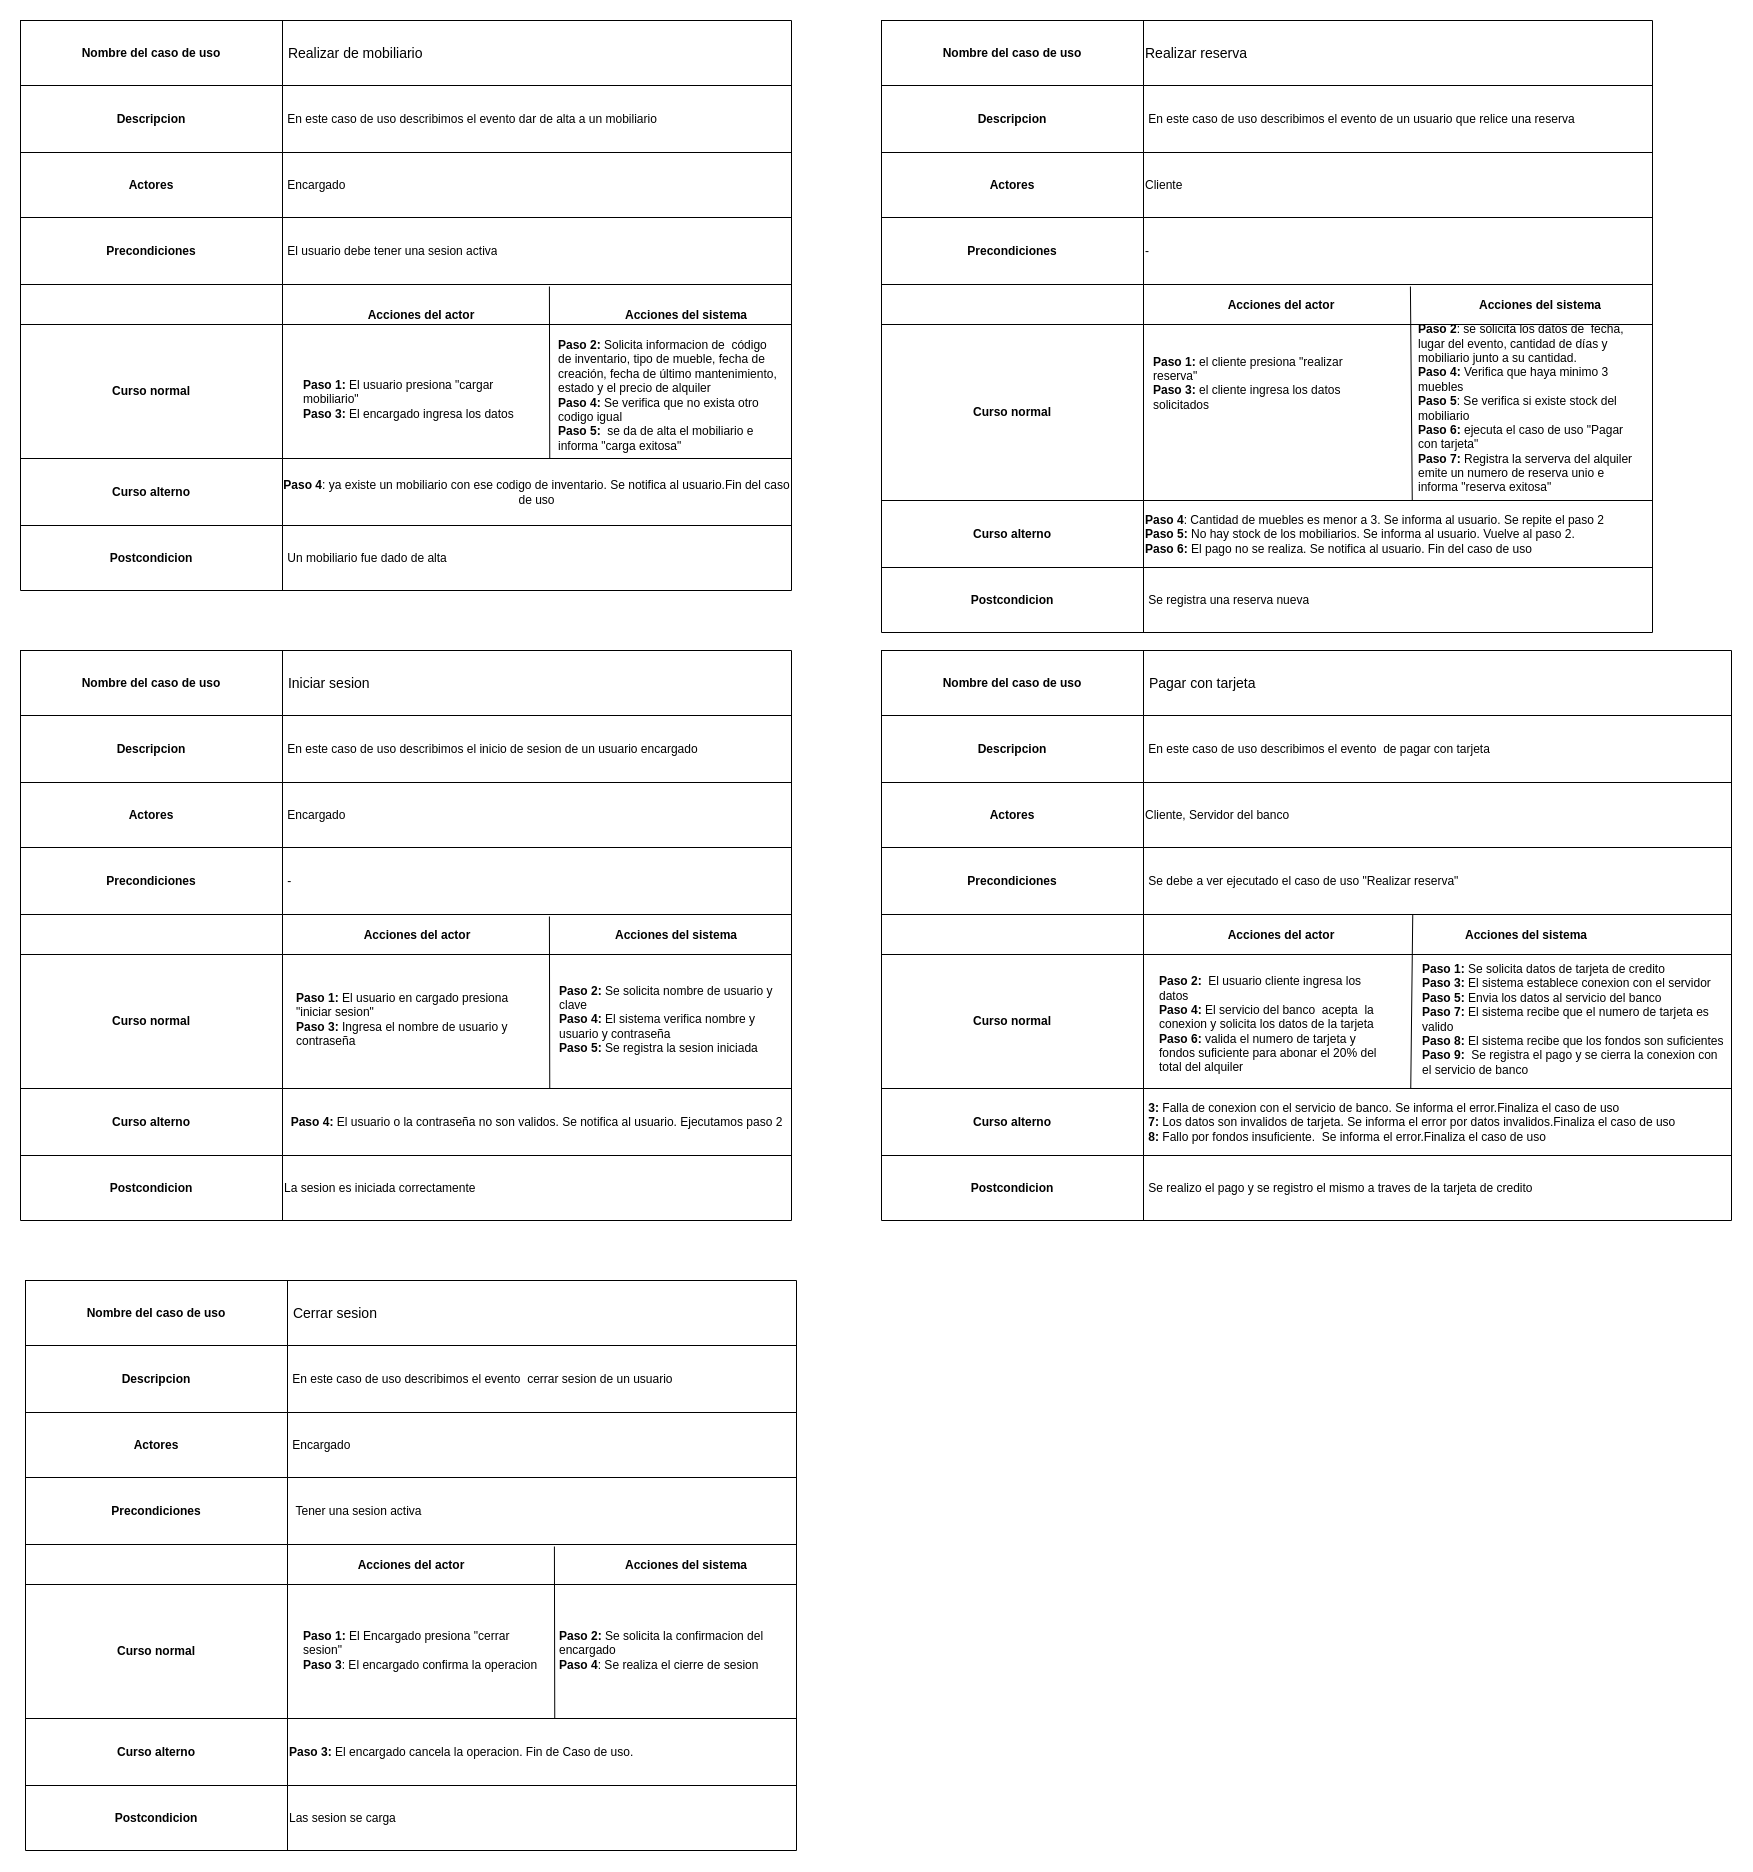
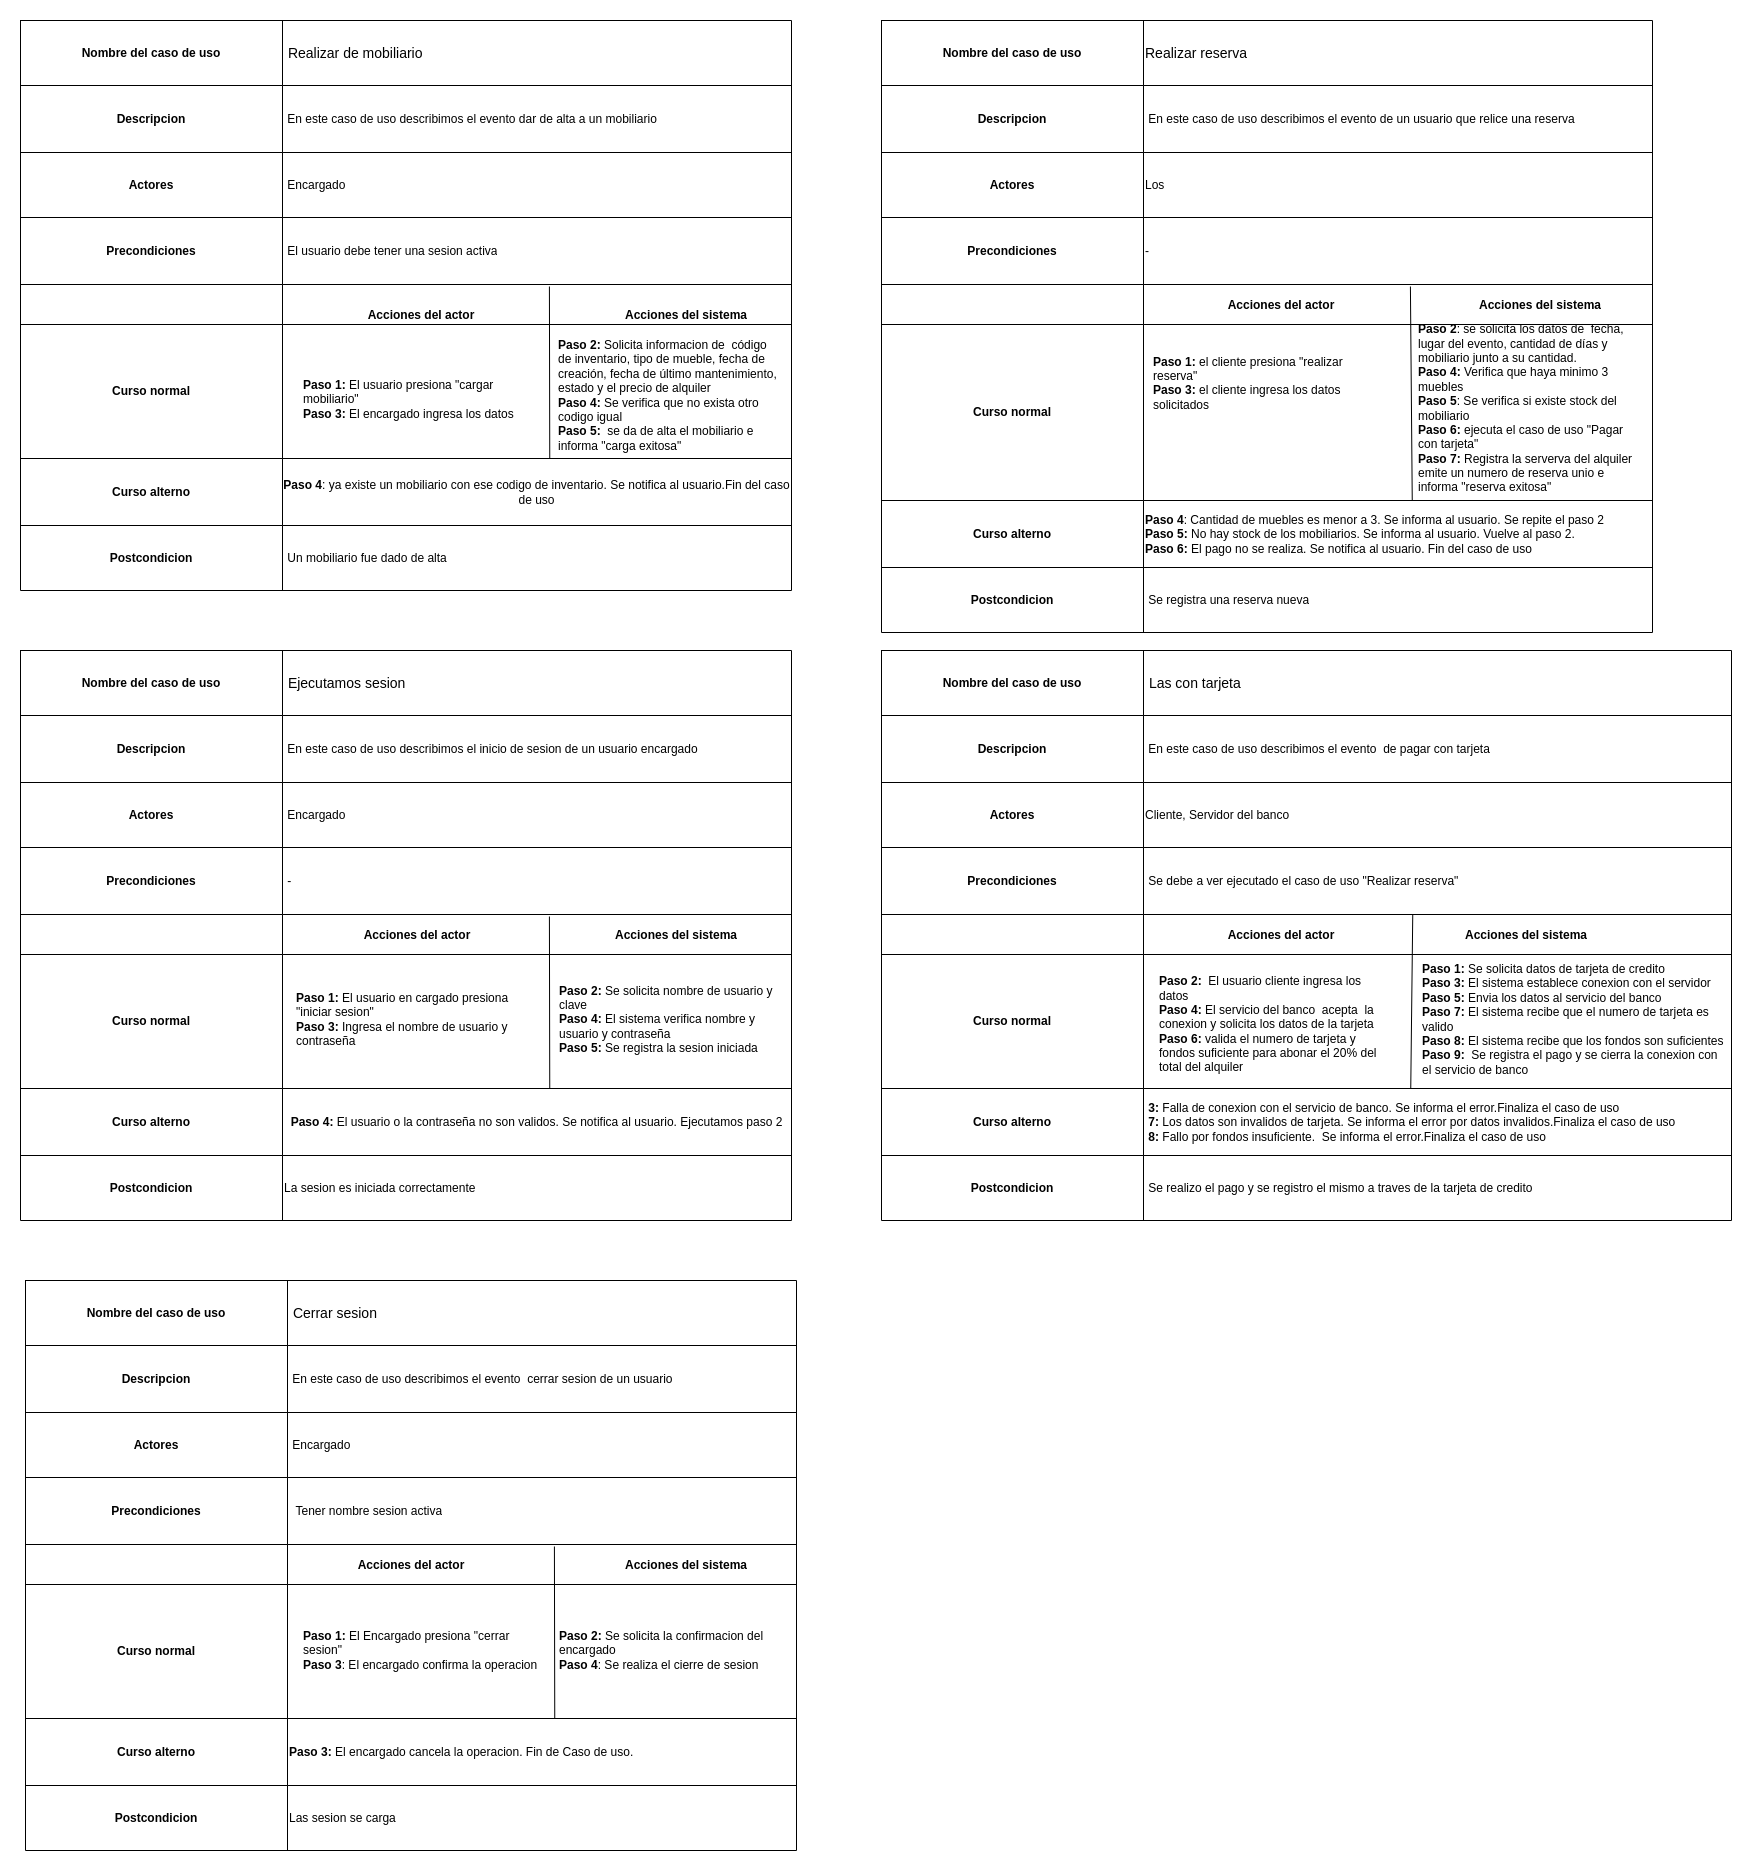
node "Cliente": label "Cliente" -> "Los"
node "Iniciar sesion": label "Iniciar sesion" -> "Ejecutamos sesion"
node "Pagar con tarjeta": label "Pagar con tarjeta" -> "Las con tarjeta"
node "Tener una sesion activa": label "Tener una sesion activa" -> "Tener nombre sesion activa"
